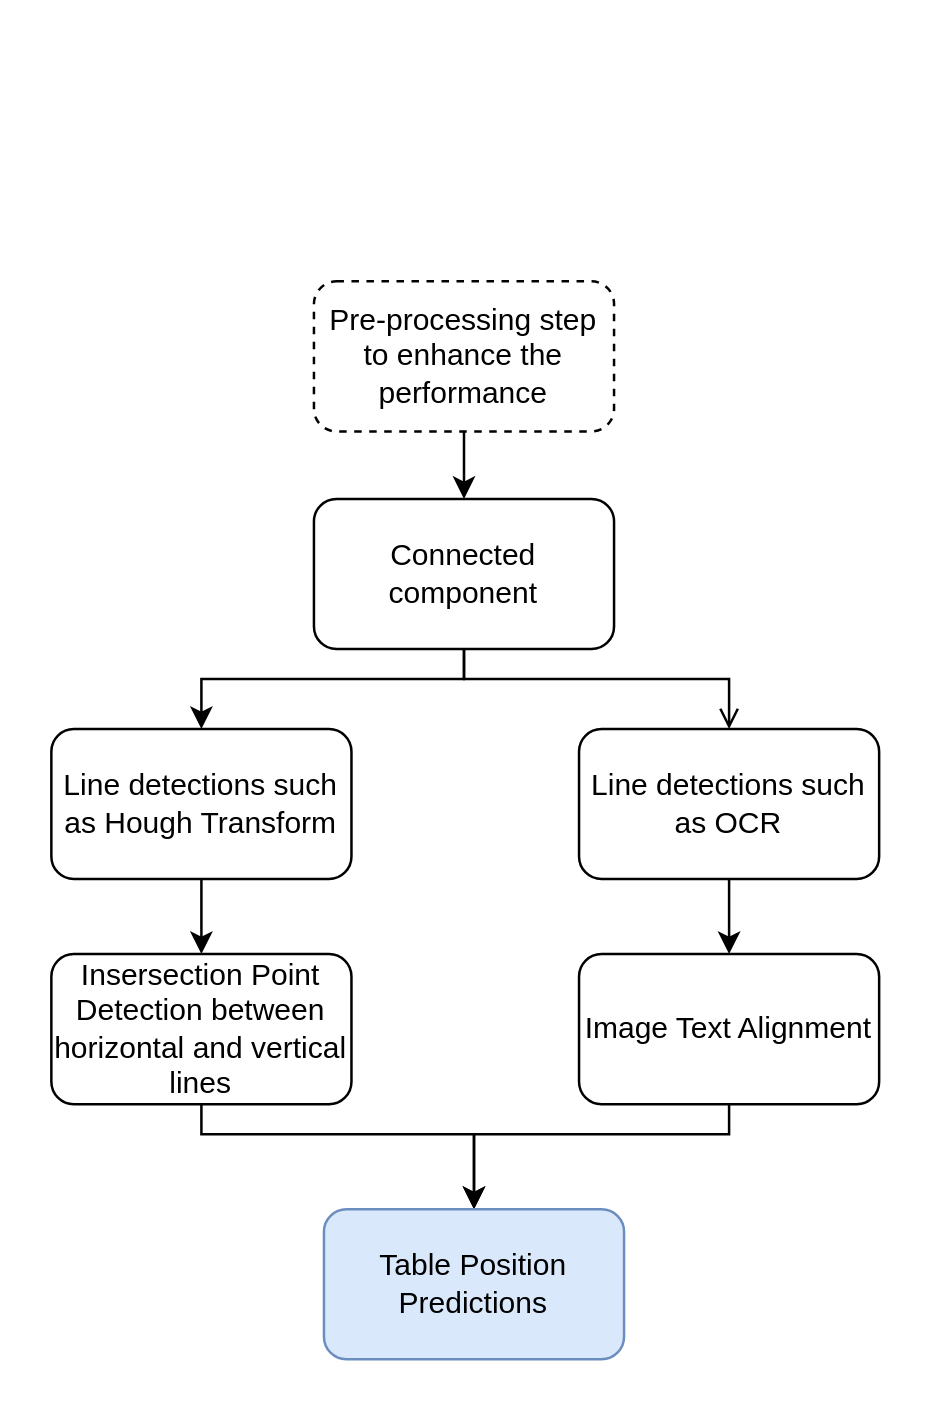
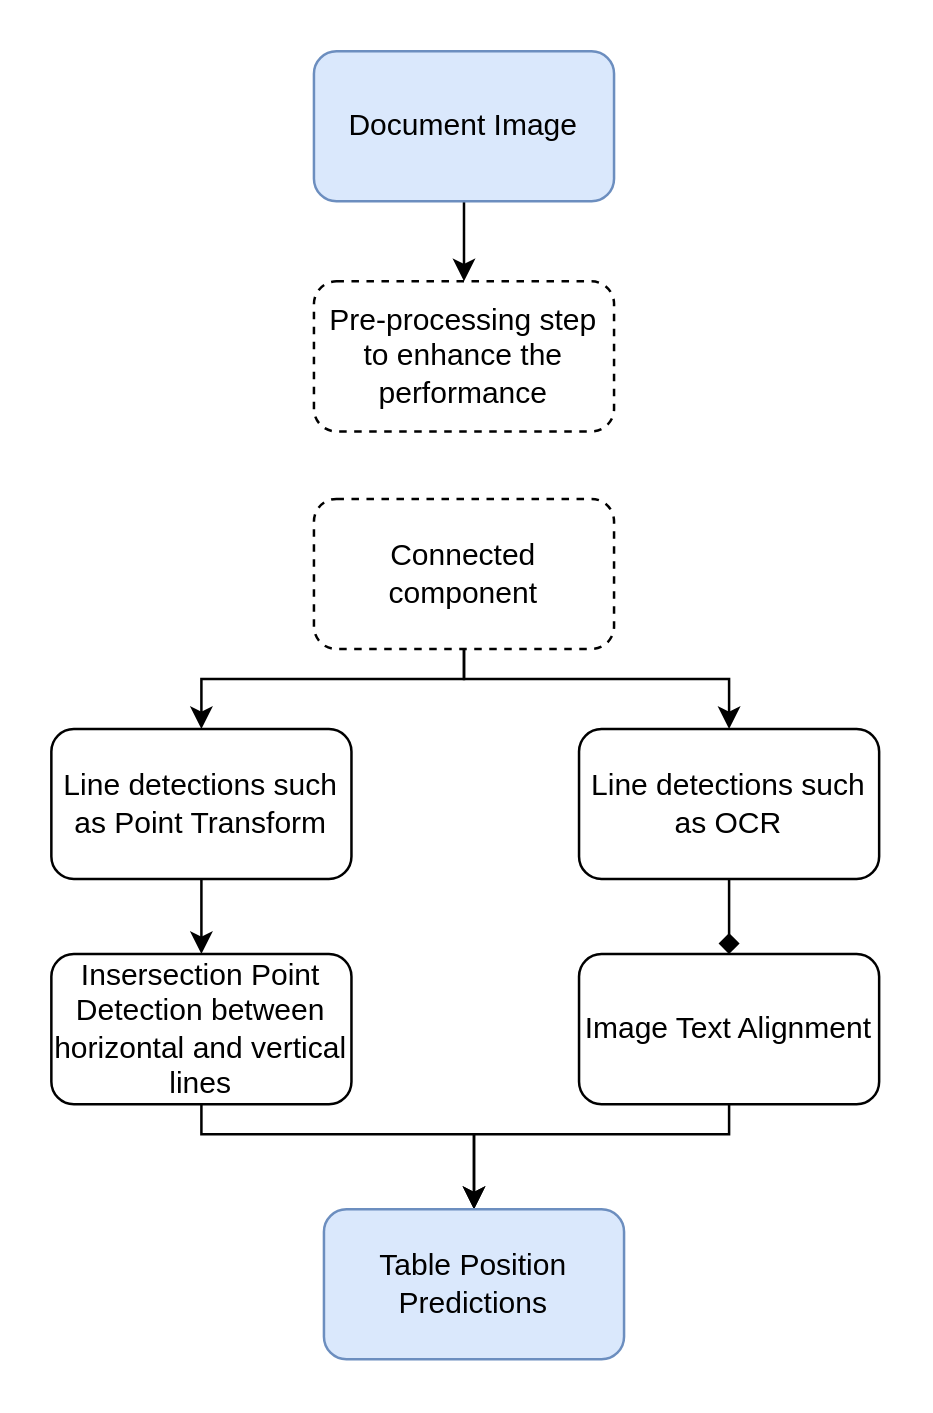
node "Document Image": added
edge "Document Image" -> "Pre-processing step to enhance the performance": added
edge "Pre-processing step to enhance the performance" -> "Connected component": removed
node "Connected component": style solid -> dashed
edge "Connected component" -> "Line detections such as OCR": arrowhead open -> classic
node "Line detections such as Hough Transform": label "Line detections such as Hough Transform" -> "Line detections such as Point Transform"
edge "Line detections such as OCR" -> "Image Text Alignment": arrowhead classic -> diamond
